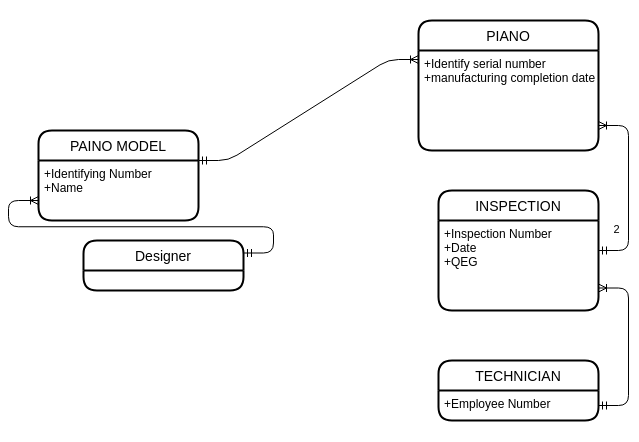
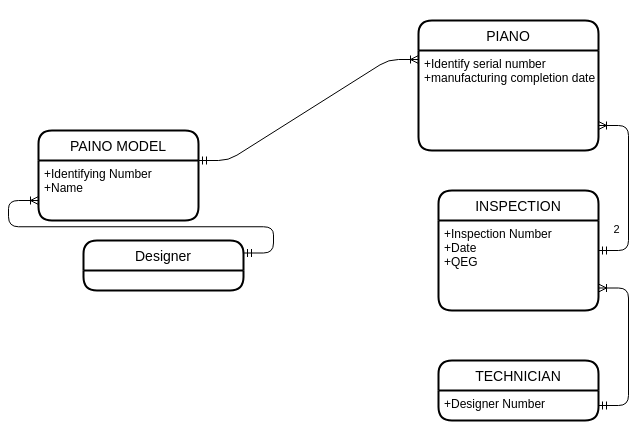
node "+Employee Number": label "+Employee Number" -> "+Designer Number"
